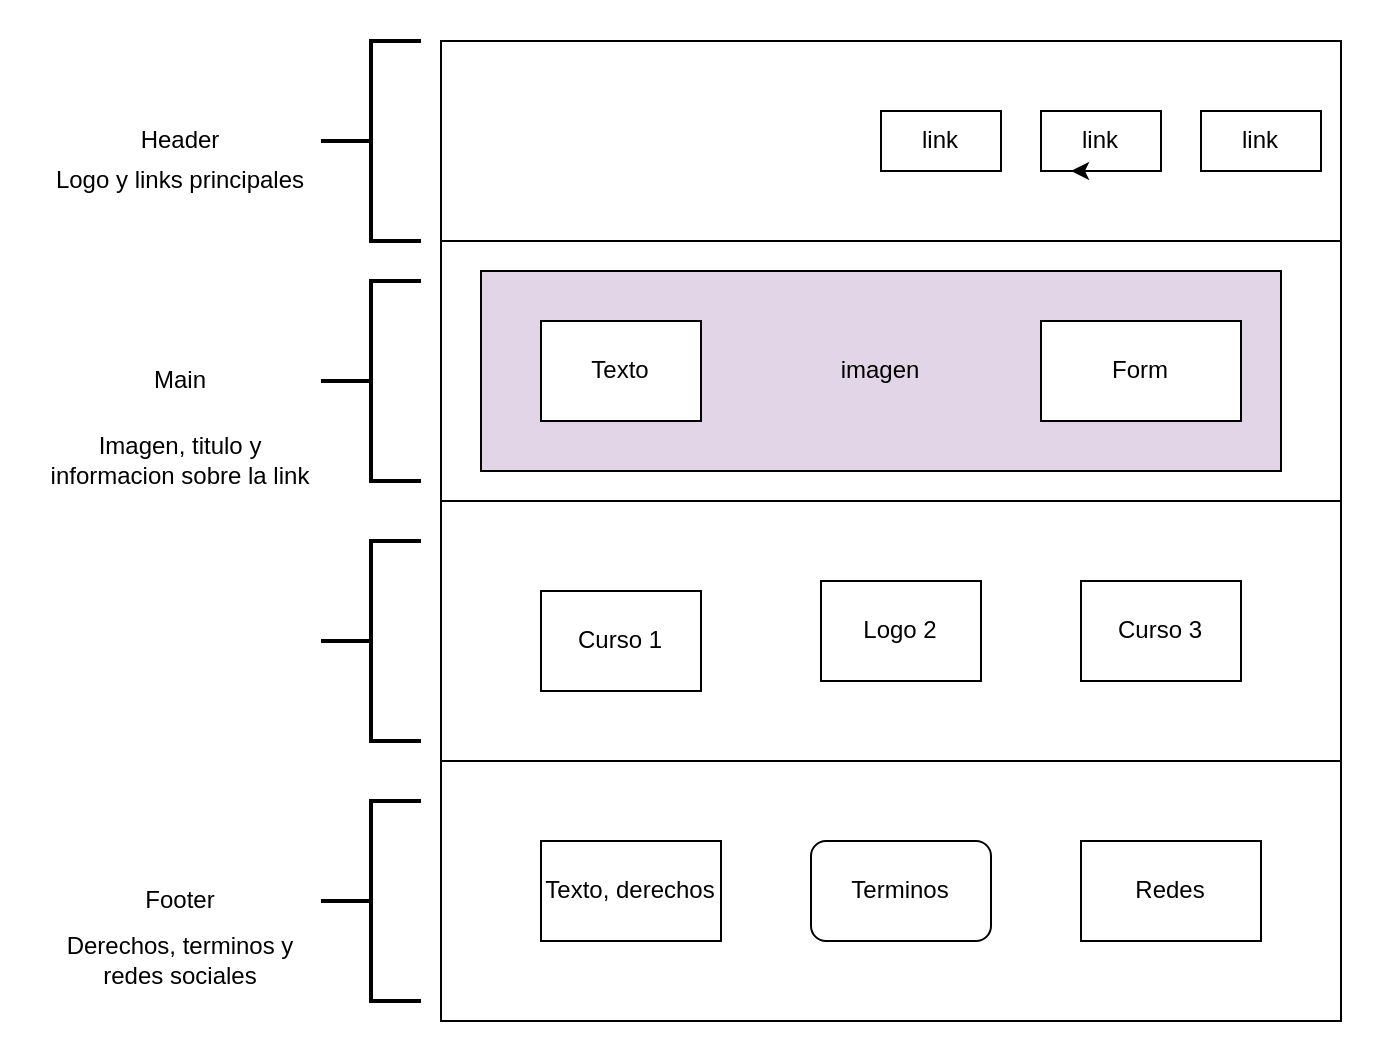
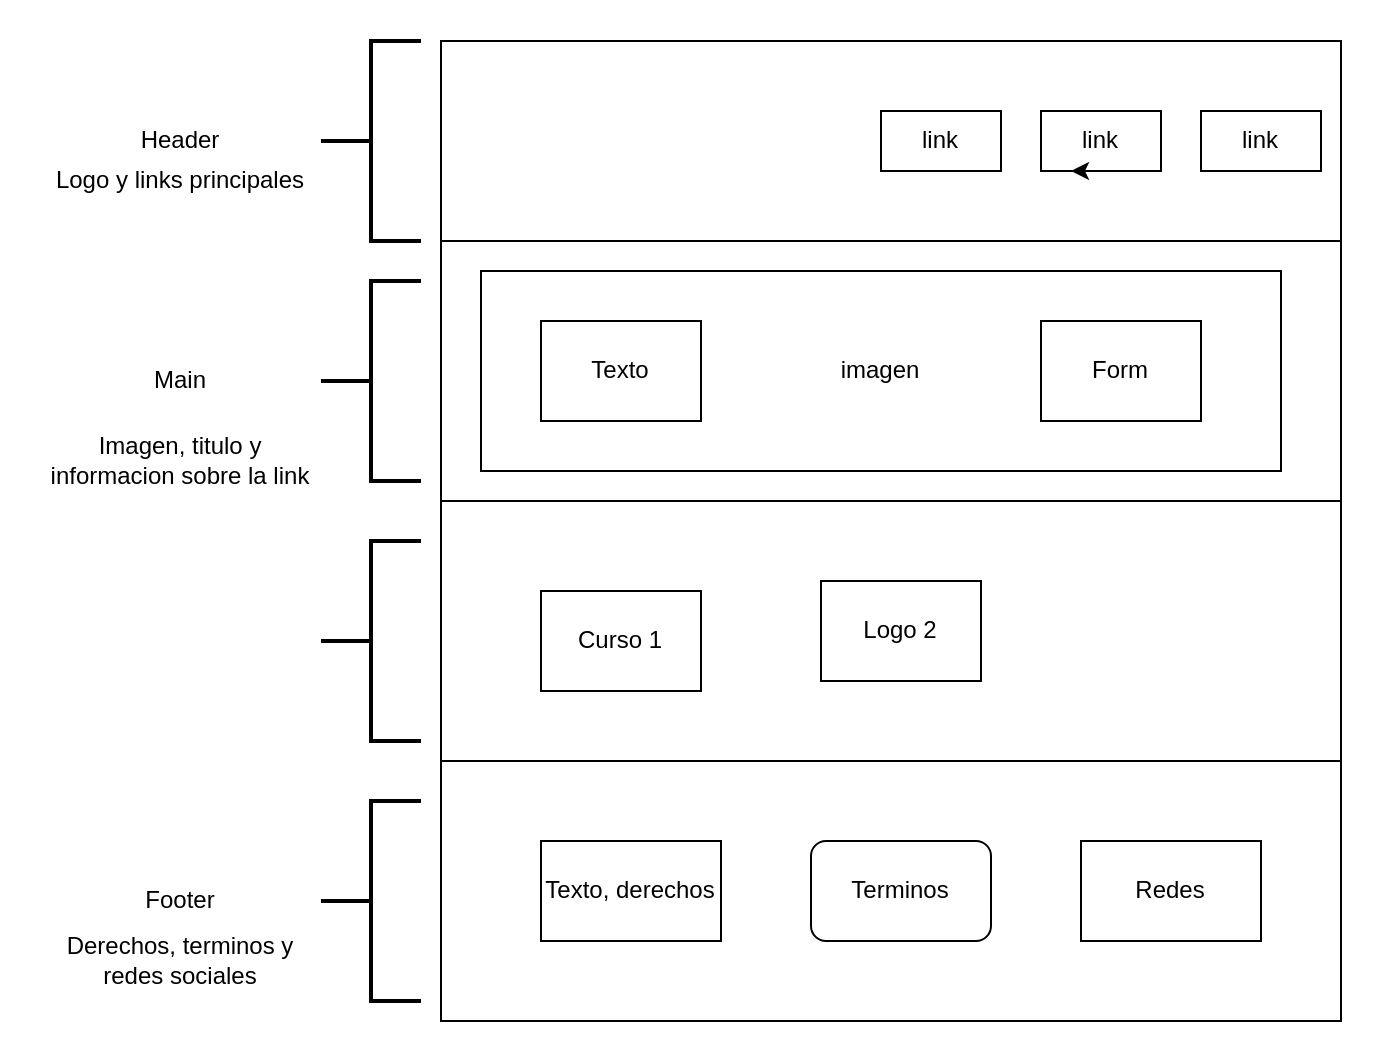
node "imagen": fillcolor #e1d5e7 -> #ffffff
node "Form": size 200x100 -> 160x100
node "Curso 3": removed
